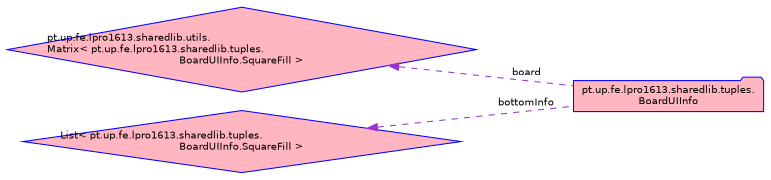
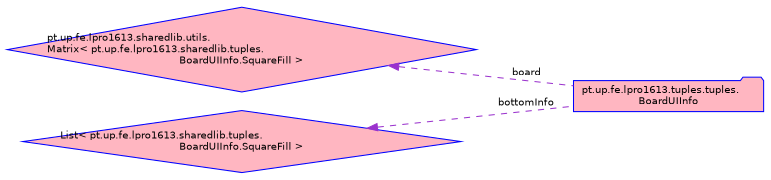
node "pt.up.fe.lpro1613.sharedlib.tuples. BoardUIInfo": label "pt.up.fe.lpro1613.sharedlib.tuples. BoardUIInfo" -> "pt.up.fe.lpro1613.tuples.tuples. BoardUIInfo"
